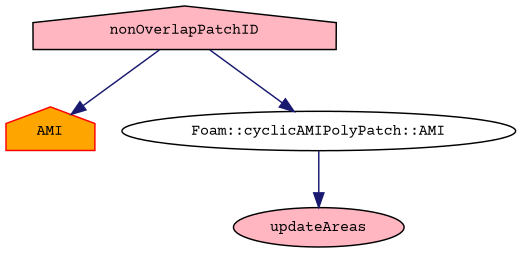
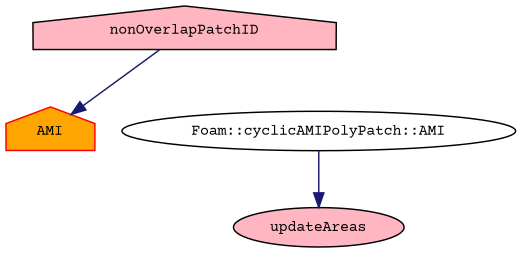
edge "nonOverlapPatchID" -> "Foam::cyclicAMIPolyPatch::AMI": removed
